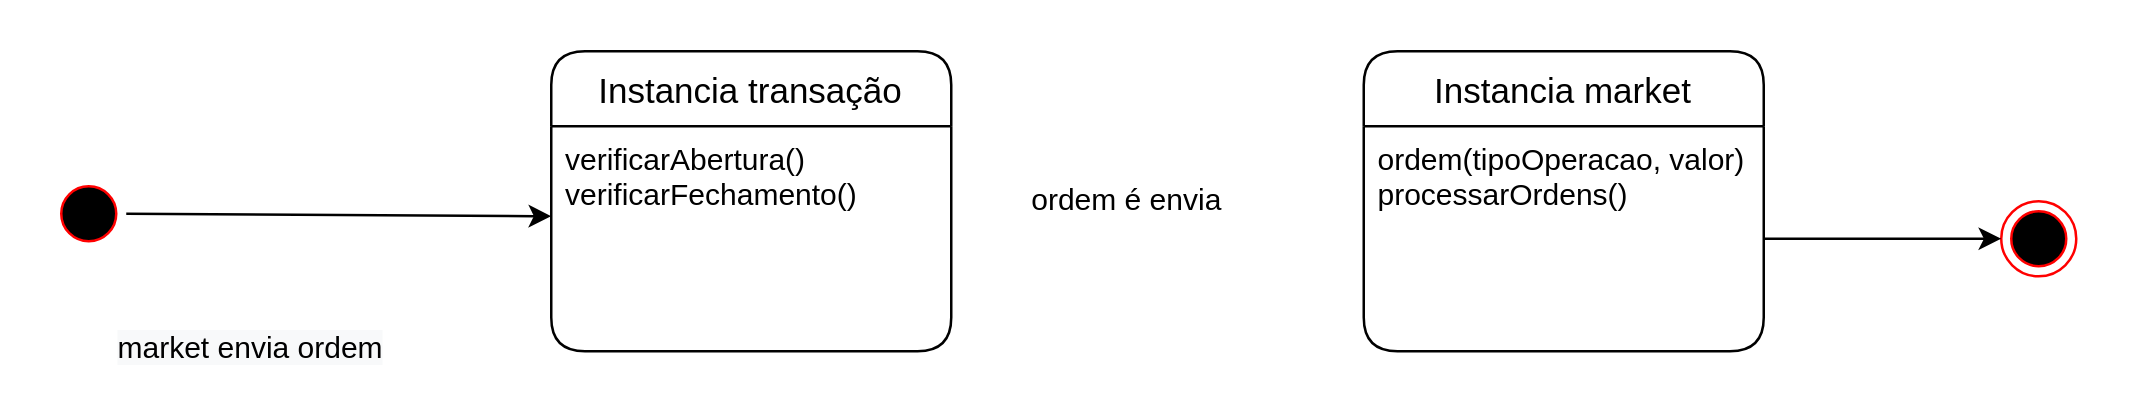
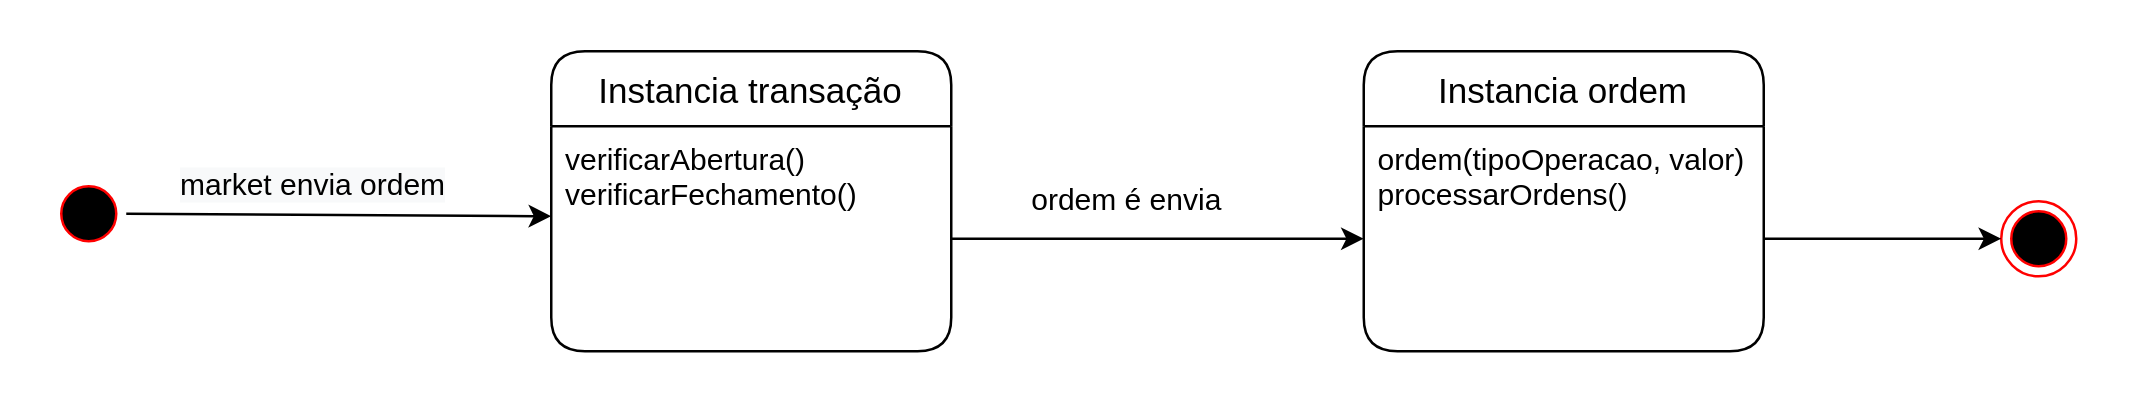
node "Instancia market": label "Instancia market" -> "Instancia ordem"
edge "verificarAbertura() verificarFechamento()" -> "ordem(tipoOperacao, valor) processarOrdens()": added
node "market envia ordem": moved (276, 351) -> (339, 189)
